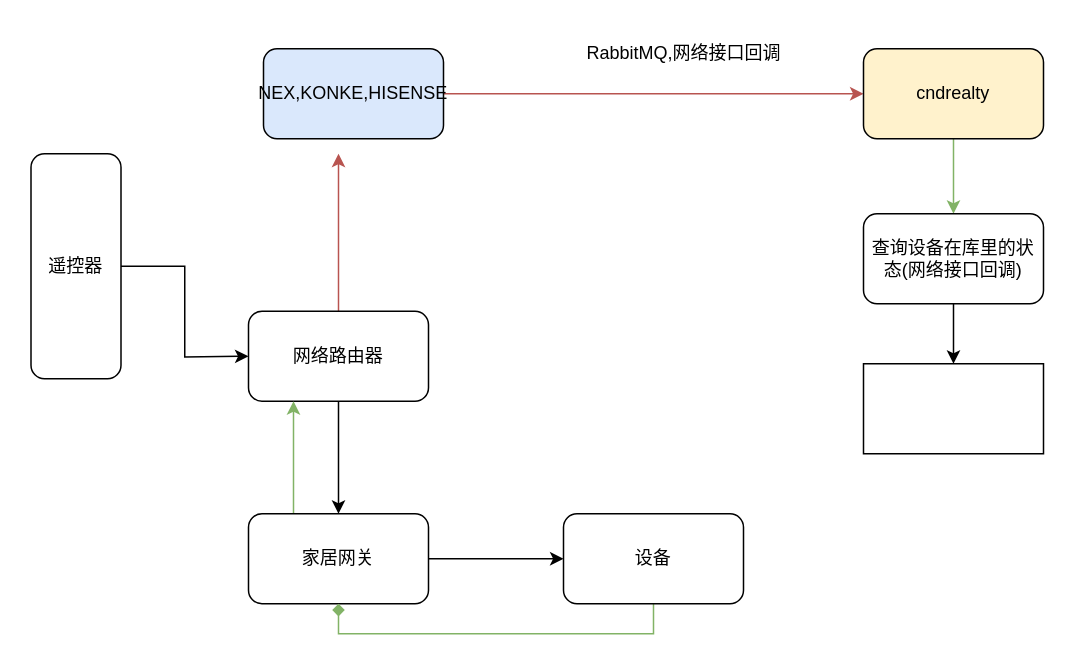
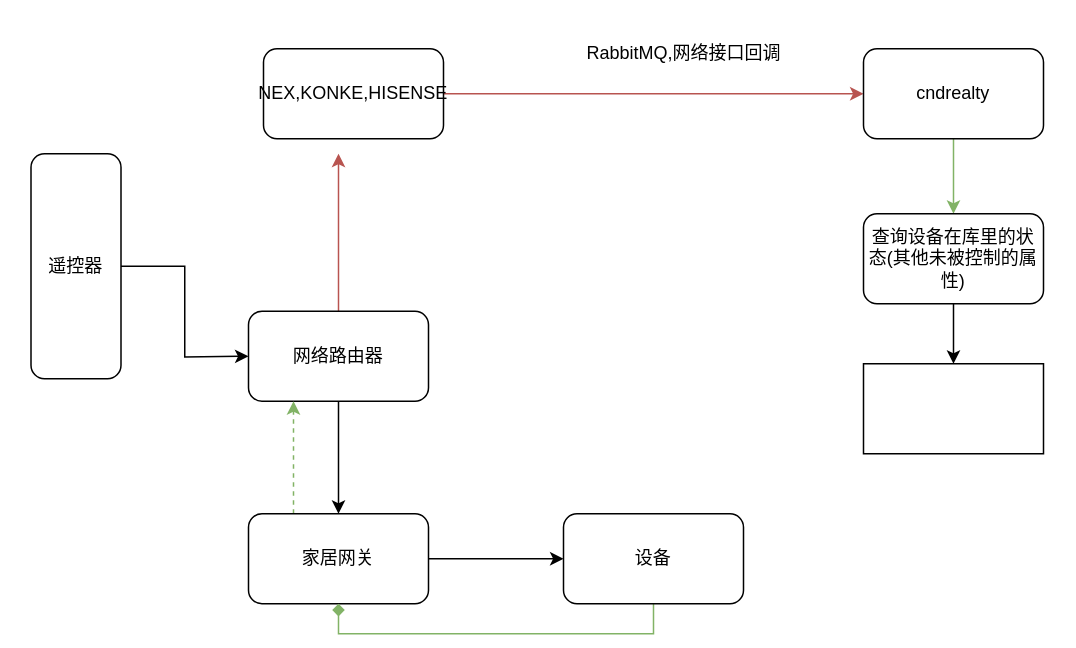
node "NEX,KONKE,HISENSE": fillcolor #dae8fc -> #ffffff
node "cndrealty": fillcolor #fff2cc -> #ffffff
node "查询设备在库里的状态(网络接口回调)": label "查询设备在库里的状态(网络接口回调)" -> "查询设备在库里的状态(其他未被控制的属性)"
edge "家居网关" -> "网络路由器": style solid -> dashed
